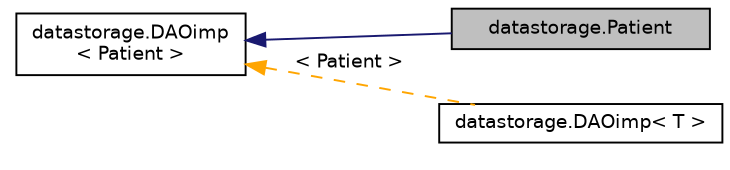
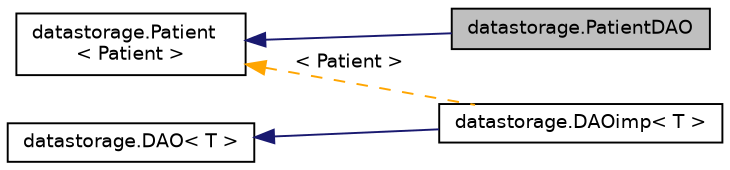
node "datastorage.Patient": label "datastorage.Patient" -> "datastorage.PatientDAO"
node "datastorage.DAOimp < Patient >": label "datastorage.DAOimp < Patient >" -> "datastorage.Patient < Patient >"
node "datastorage.DAO< T >": added
